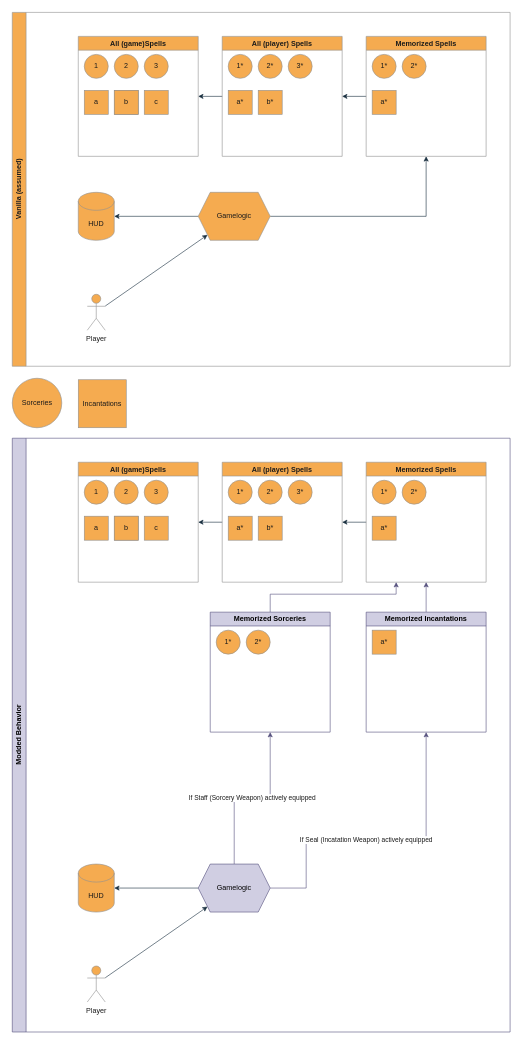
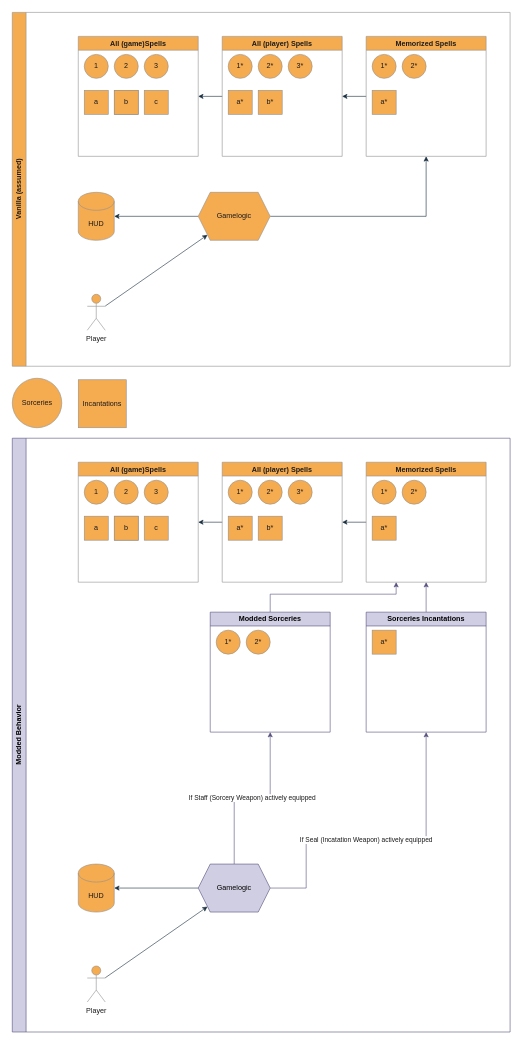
node "Memorized Sorceries": label "Memorized Sorceries" -> "Modded Sorceries"
node "Memorized Incantations": label "Memorized Incantations" -> "Sorceries Incantations"
